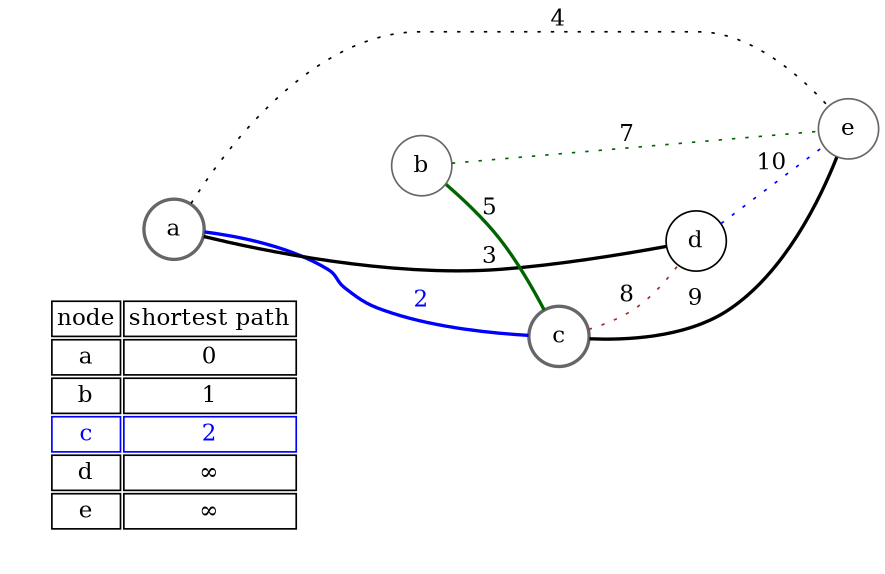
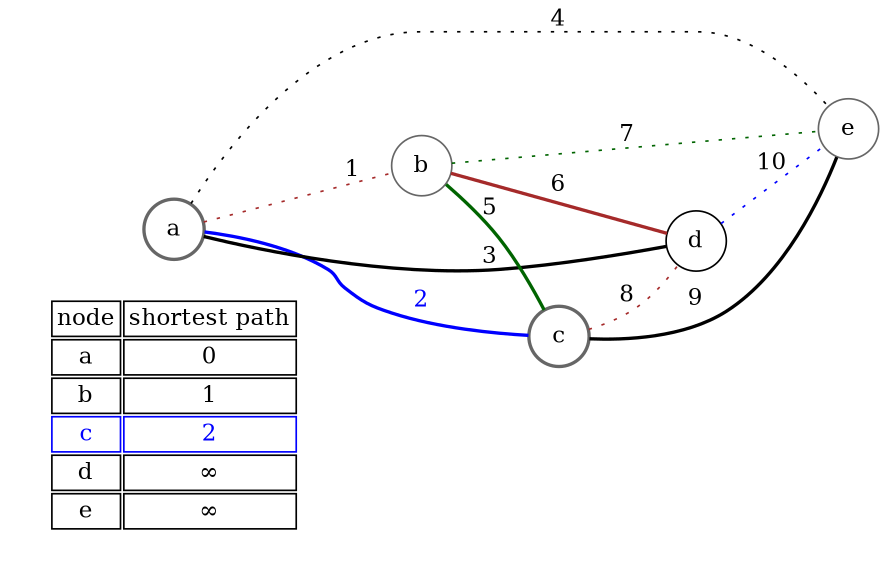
edge "b" -- "a": added, label "1"
edge "b" -- "d": added, label "6"
